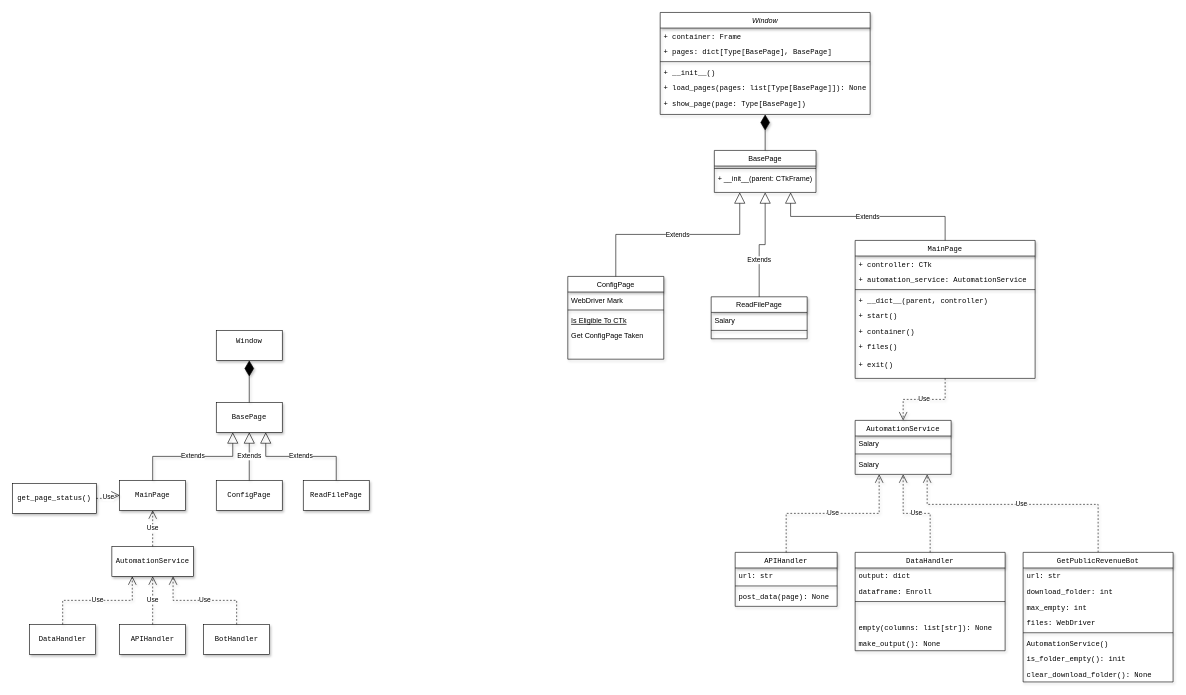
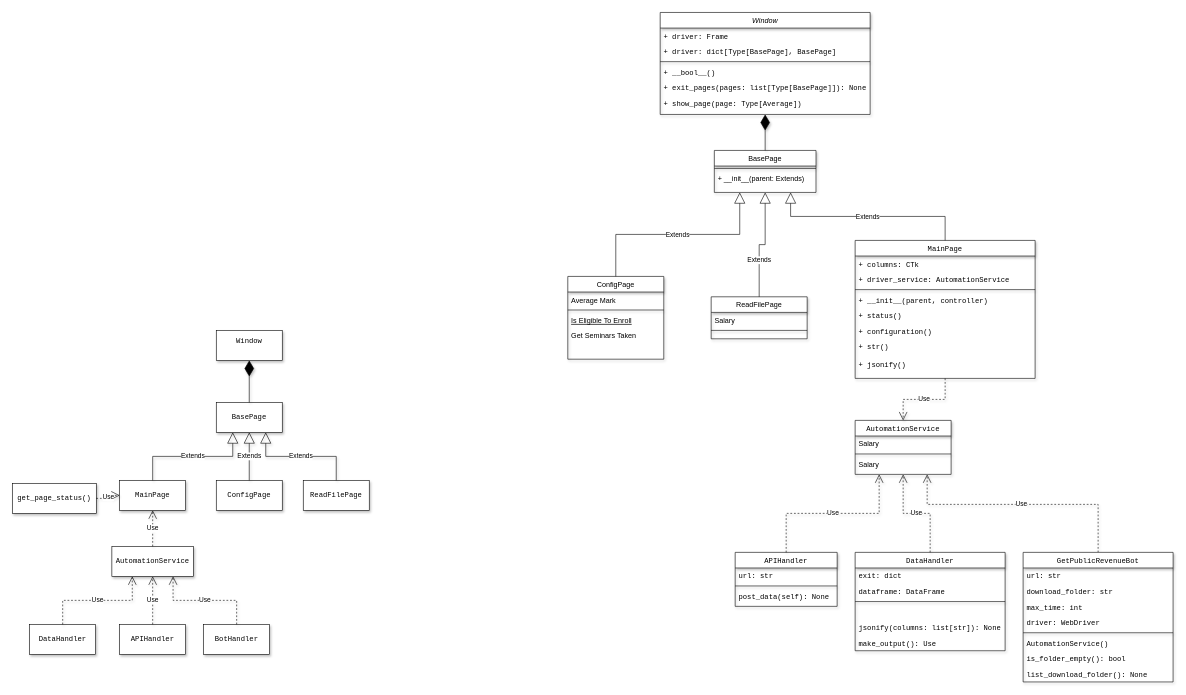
node "+ container: Frame": label "+ container: Frame" -> "+ driver: Frame"
node "+ pages: dict[Type[BasePage], BasePage]": label "+ pages: dict[Type[BasePage], BasePage]" -> "+ driver: dict[Type[BasePage], BasePage]"
node "+ __init__()": label "+ __init__()" -> "+ __bool__()"
node "+ load_pages(pages: list[Type[BasePage]]): None": label "+ load_pages(pages: list[Type[BasePage]]): None" -> "+ exit_pages(pages: list[Type[BasePage]]): None"
node "+ show_page(page: Type[BasePage])": label "+ show_page(page: Type[BasePage])" -> "+ show_page(page: Type[Average])"
node "+ __init__(parent: CTkFrame)": label "+ __init__(parent: CTkFrame)" -> "+ __init__(parent: Extends)"
node "+ controller: CTk": label "+ controller: CTk" -> "+ columns: CTk"
node "+ automation_service: AutomationService": label "+ automation_service: AutomationService" -> "+ driver_service: AutomationService"
node "WebDriver Mark": label "WebDriver Mark" -> "Average Mark"
node "+ __dict__(parent, controller)": label "+ __dict__(parent, controller)" -> "+ __init__(parent, controller)"
node "+ start()": label "+ start()" -> "+ status()"
node "Is Eligible To CTk": label "Is Eligible To CTk" -> "Is Eligible To Enroll"
node "+ container()": label "+ container()" -> "+ configuration()"
node "Get ConfigPage Taken": label "Get ConfigPage Taken" -> "Get Seminars Taken"
node "+ files()": label "+ files()" -> "+ str()"
node "+ exit()": label "+ exit()" -> "+ jsonify()"
node "output: dict": label "output: dict" -> "exit: dict"
node "dataframe: Enroll": label "dataframe: Enroll" -> "dataframe: DataFrame"
node "download_folder: int": label "download_folder: int" -> "download_folder: str"
node "post_data(page): None": label "post_data(page): None" -> "post_data(self): None"
node "max_empty: int": label "max_empty: int" -> "max_time: int"
node "files: WebDriver": label "files: WebDriver" -> "driver: WebDriver"
node "empty(columns: list[str]): None": label "empty(columns: list[str]): None" -> "jsonify(columns: list[str]): None"
node "make_output(): None": label "make_output(): None" -> "make_output(): Use"
node "is_folder_empty(): init": label "is_folder_empty(): init" -> "is_folder_empty(): bool"
node "clear_download_folder(): None": label "clear_download_folder(): None" -> "list_download_folder(): None"
